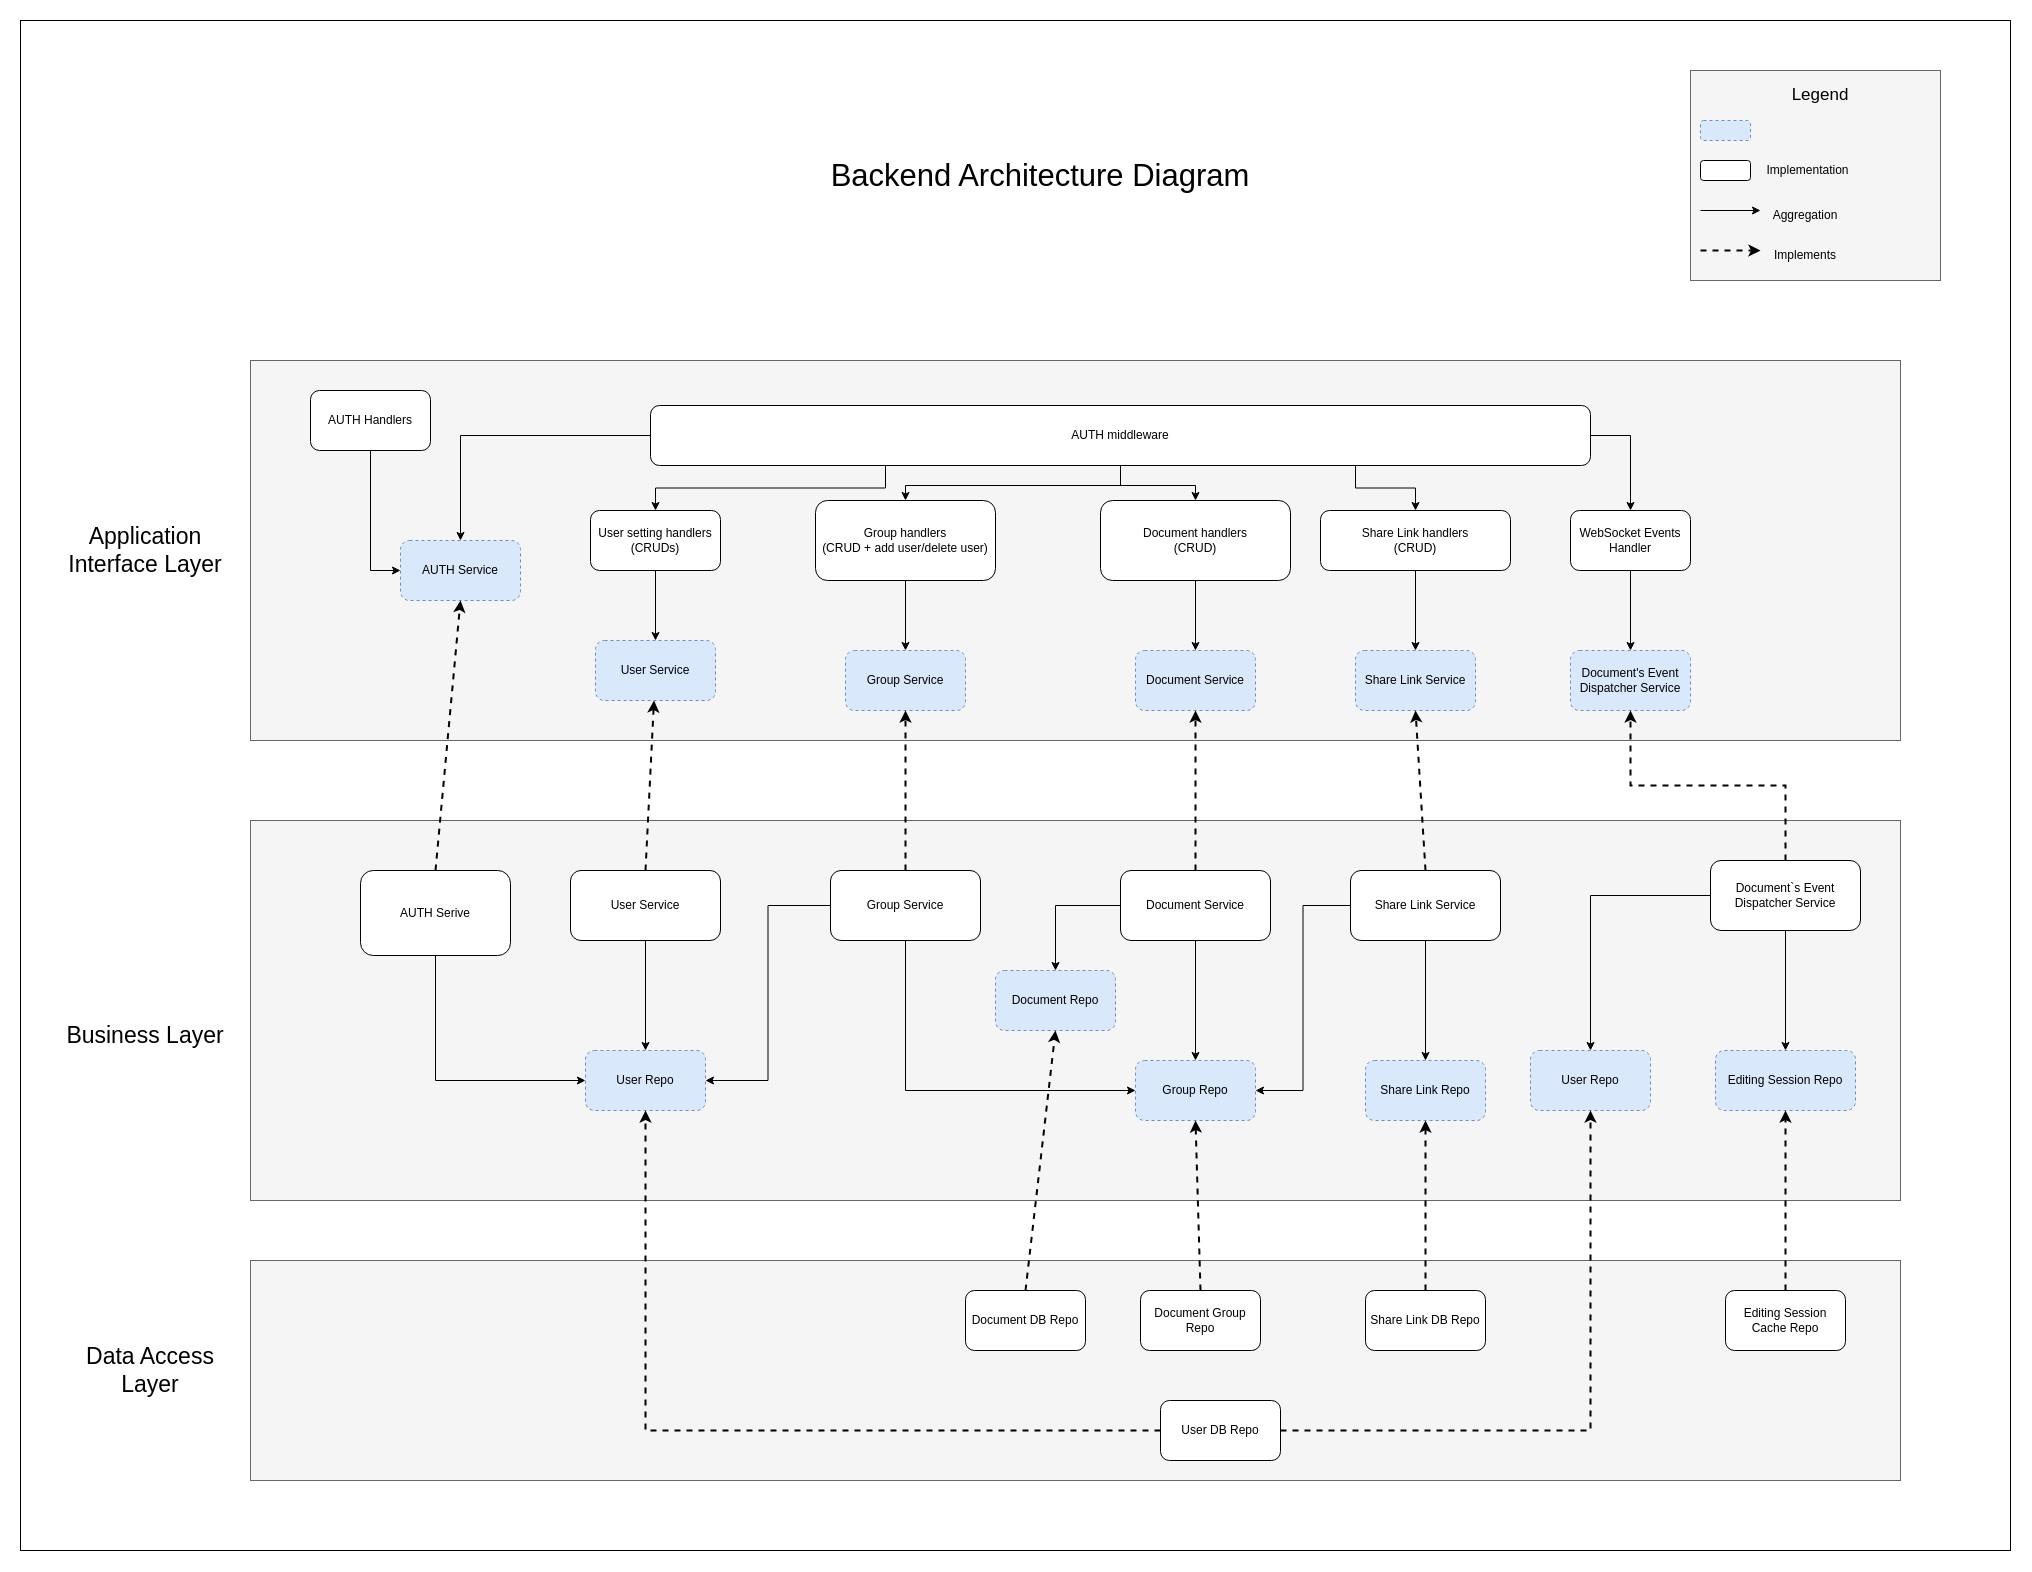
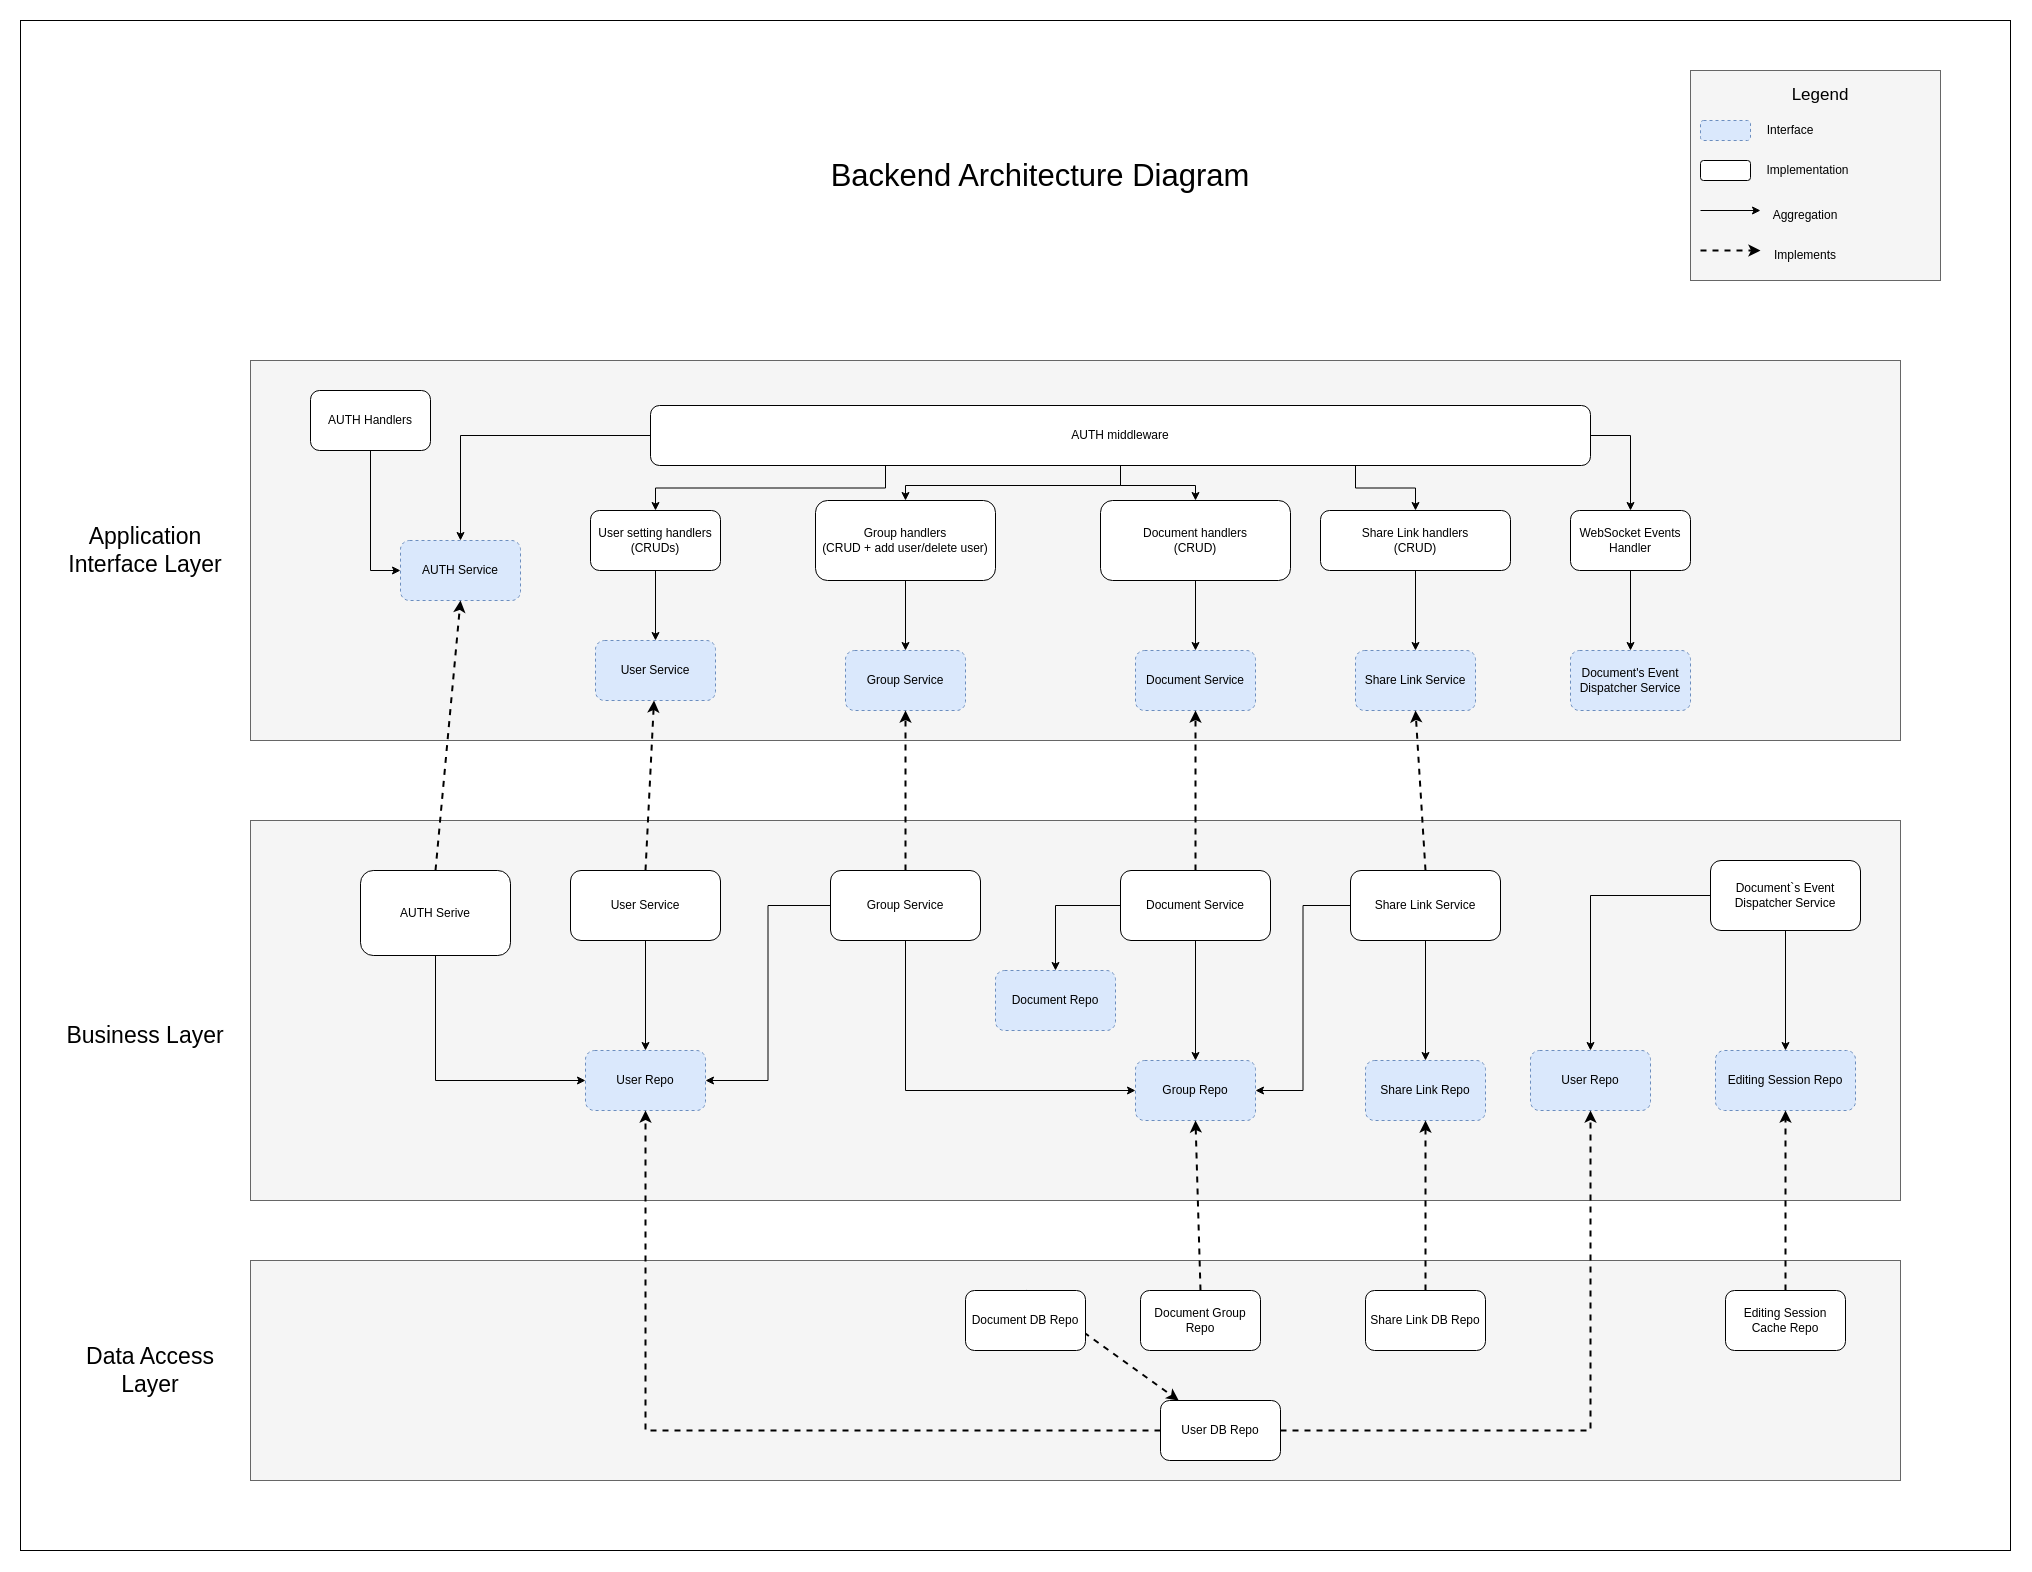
node "Interface": added
edge "Document`s Event Dispatcher Service" -> "Document's Event Dispatcher Service": removed
edge "Document DB Repo" -> "Document Repo": now "Document DB Repo" -> "User DB Repo"
